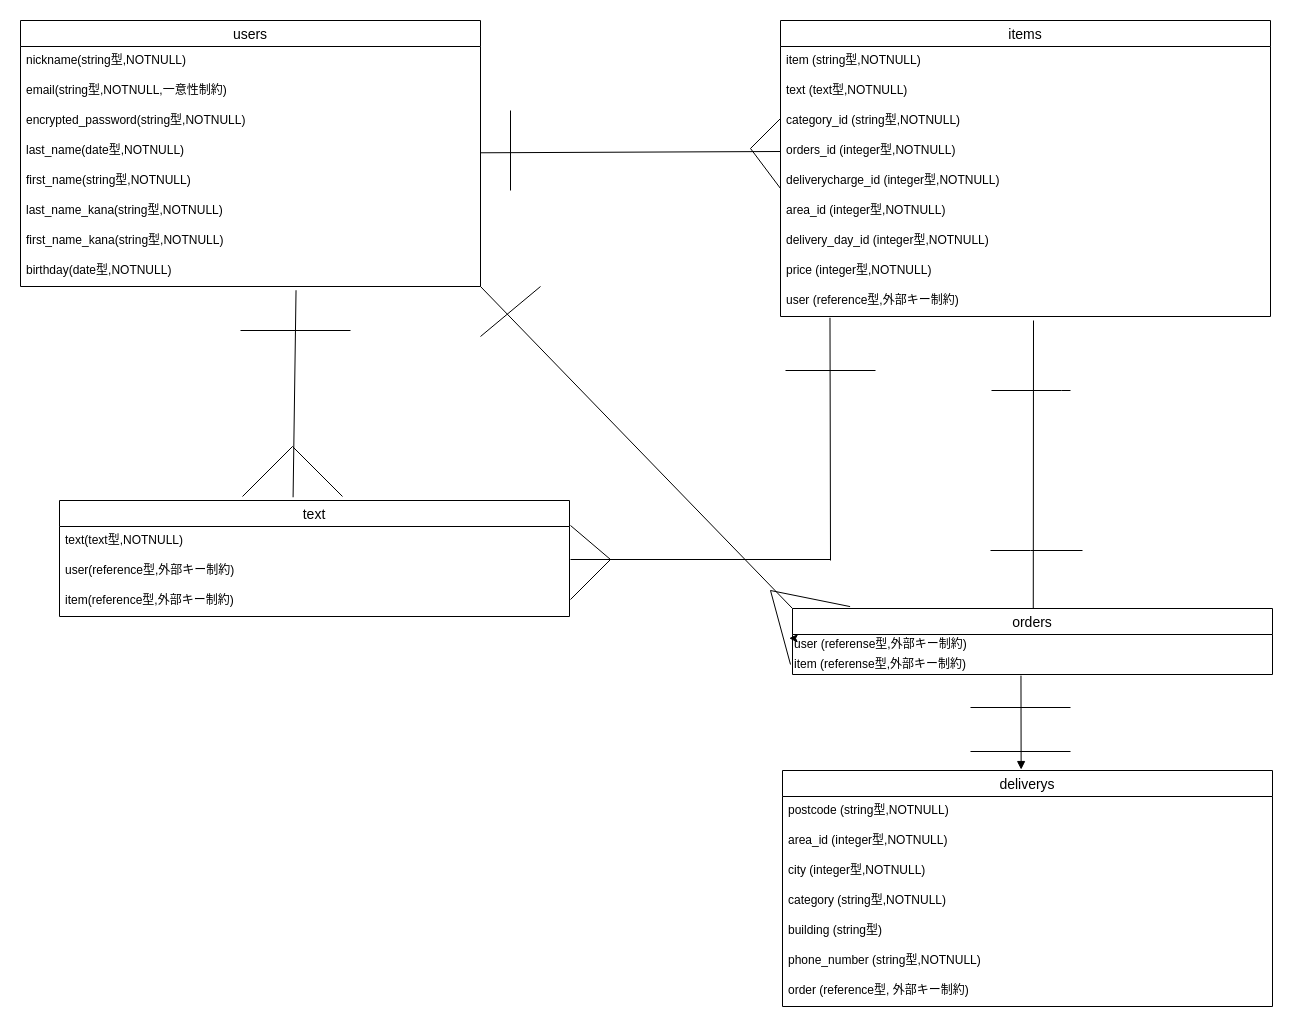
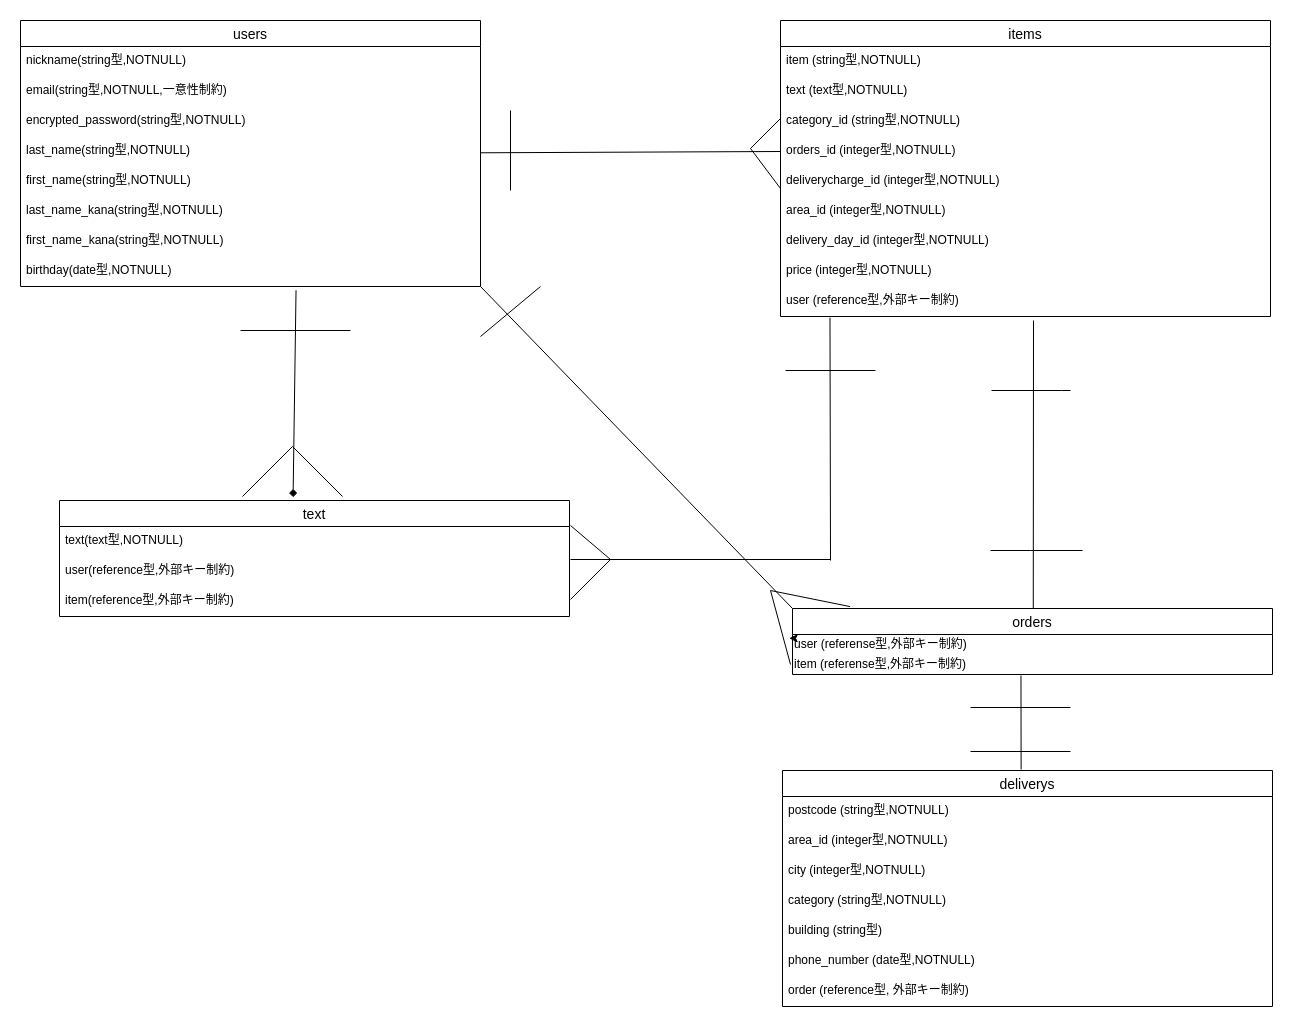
node "last_name(date型,NOTNULL)": label "last_name(date型,NOTNULL)" -> "last_name(string型,NOTNULL)"
edge "birthday(date型,NOTNULL)" -- "text": arrowhead none -> diamond
edge "item (referense型,外部キー制約)" -> "deliverys": arrowhead block -> none
node "phone_number (string型,NOTNULL)": label "phone_number (string型,NOTNULL)" -> "phone_number (date型,NOTNULL)"
